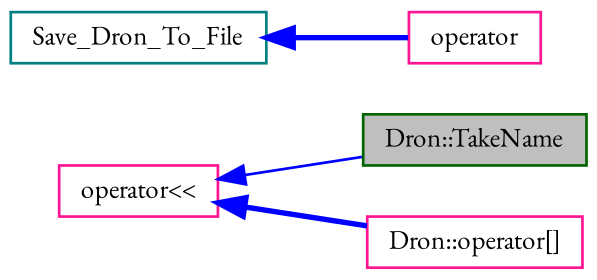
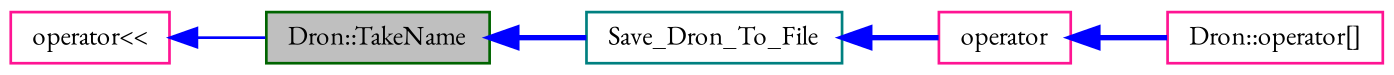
edge "Save_Dron_To_File" -> "Dron::TakeName": added
edge "Dron::operator[]" -> "operator<<": now "Dron::operator[]" -> "operator"
